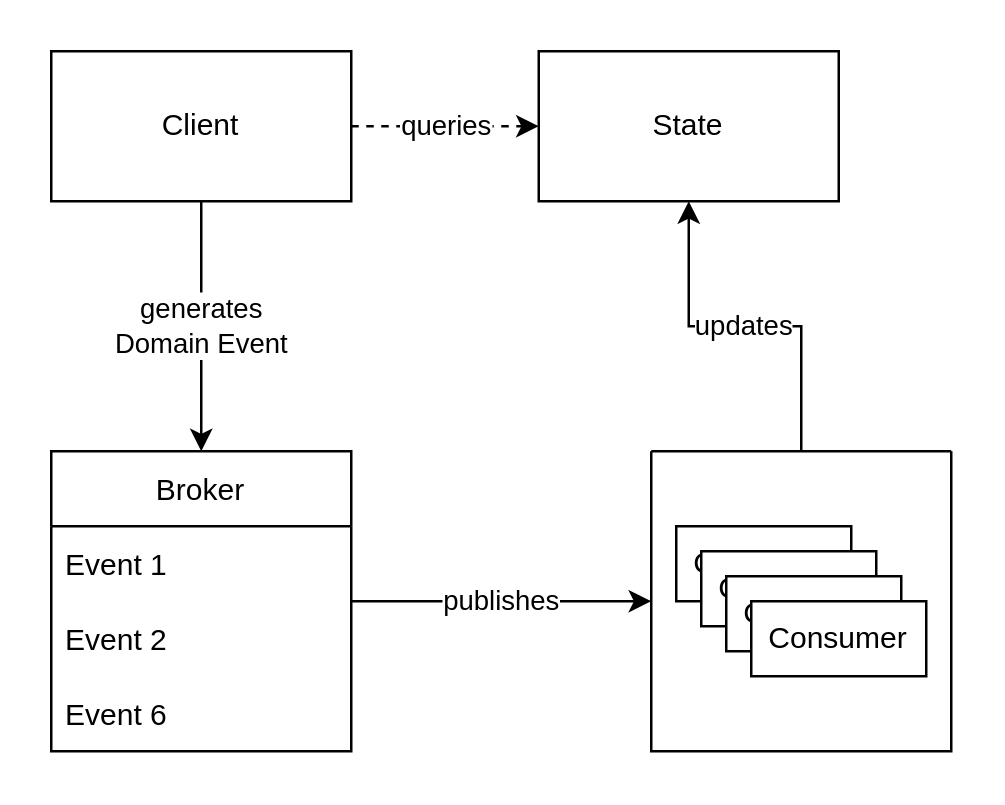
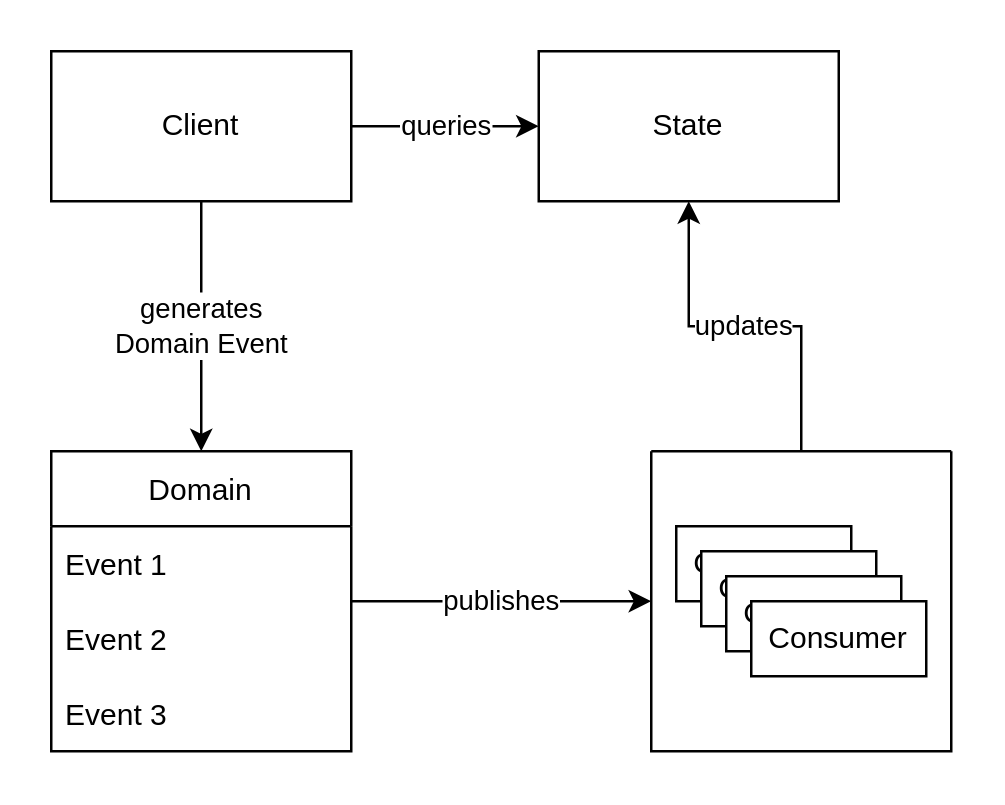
edge "Client" -> "State": style dashed -> solid
node "Broker": label "Broker" -> "Domain"
node "Event 6": label "Event 6" -> "Event 3"
